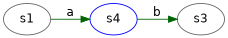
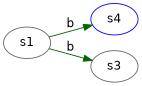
edge "s1" -> "s4": label "a" -> "b"
edge "s4" -> "s3": now "s1" -> "s3"
